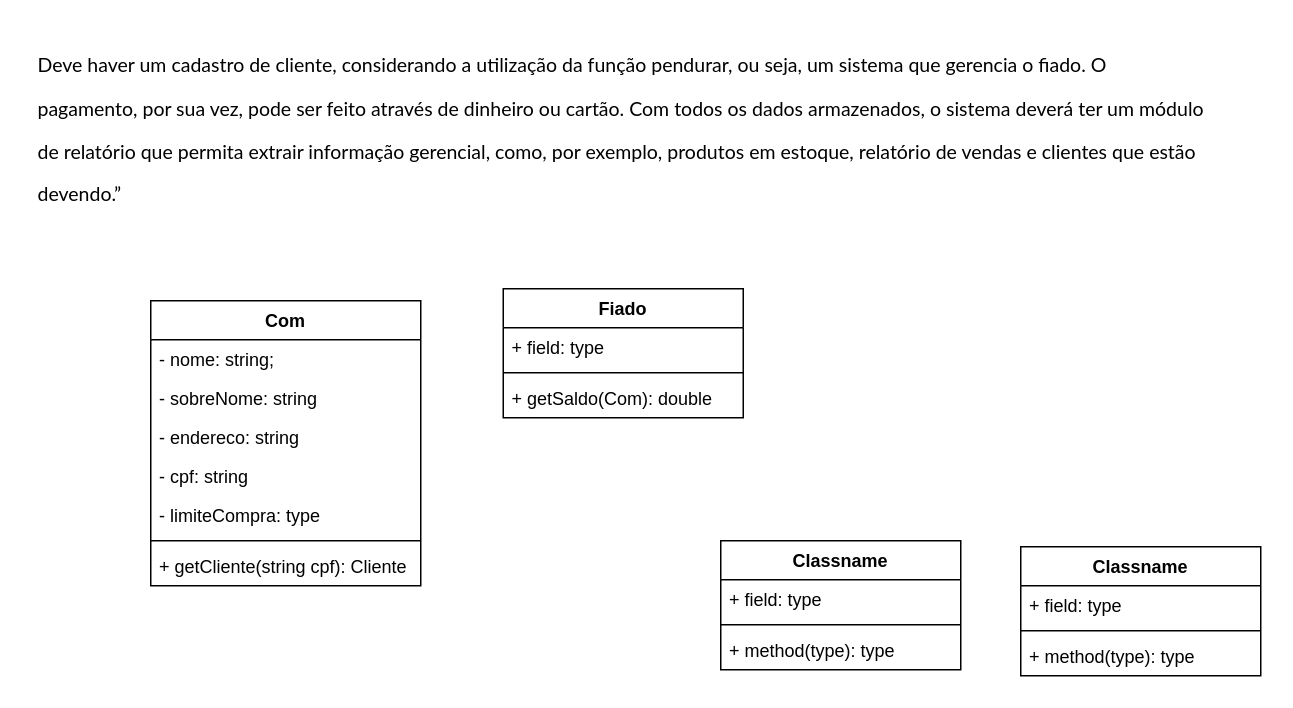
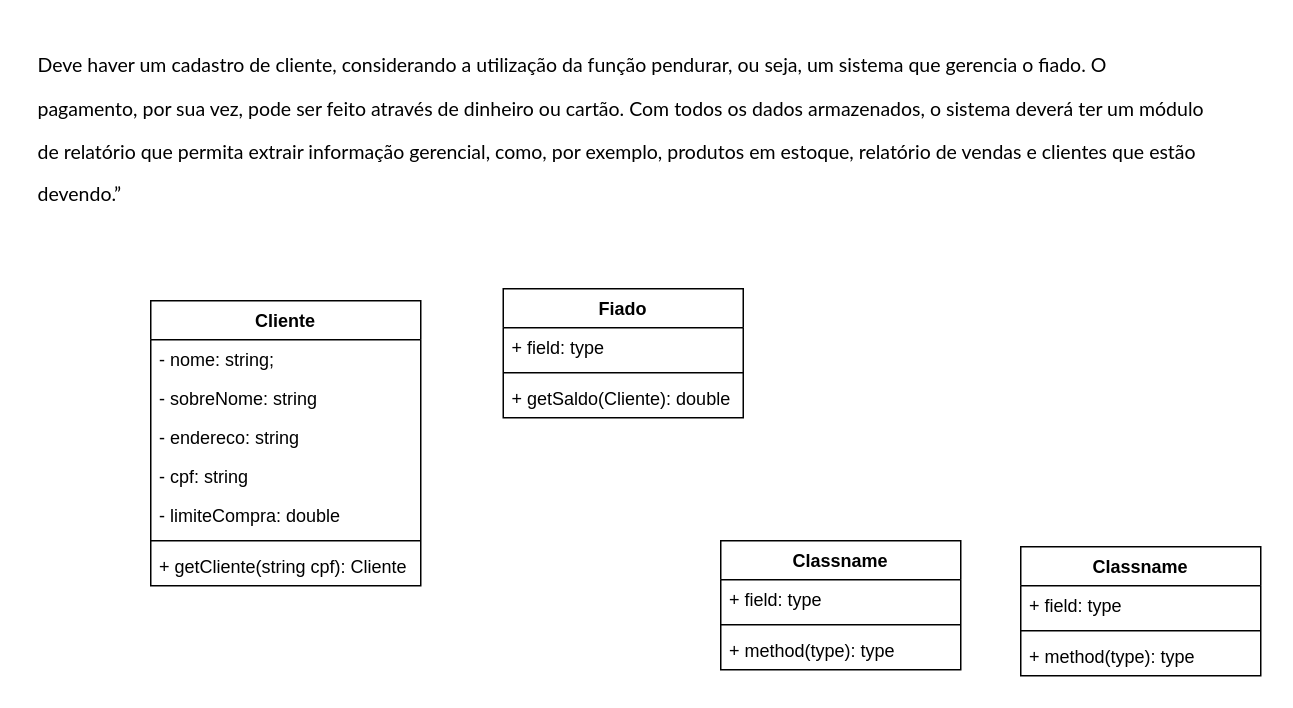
node "Com": label "Com" -> "Cliente"
node "+ getSaldo(Com): double": label "+ getSaldo(Com): double" -> "+ getSaldo(Cliente): double"
node "- limiteCompra: type": label "- limiteCompra: type" -> "- limiteCompra: double"
